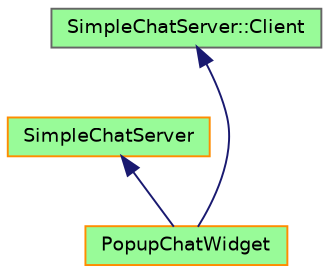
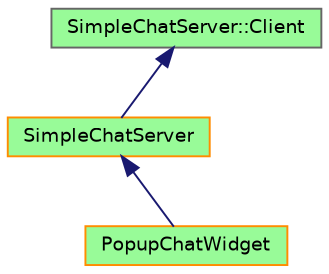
edge "PopupChatWidget" -> "SimpleChatServer::Client": now "SimpleChatServer" -> "SimpleChatServer::Client"
